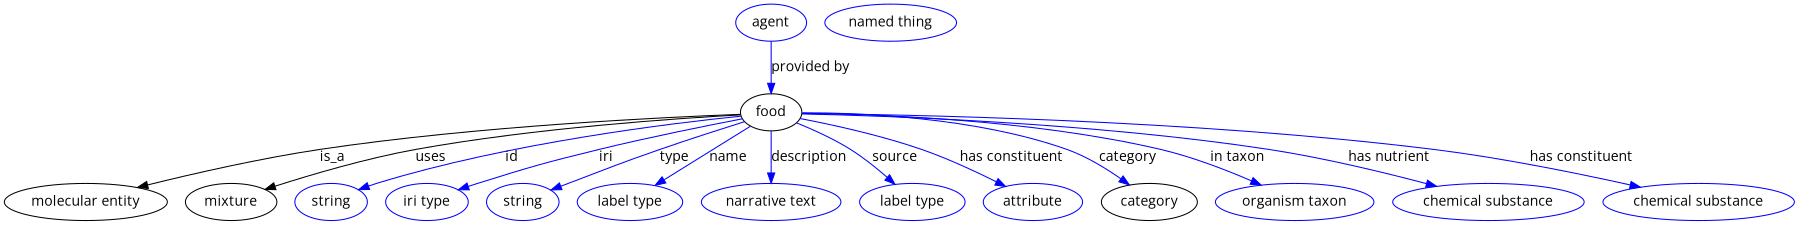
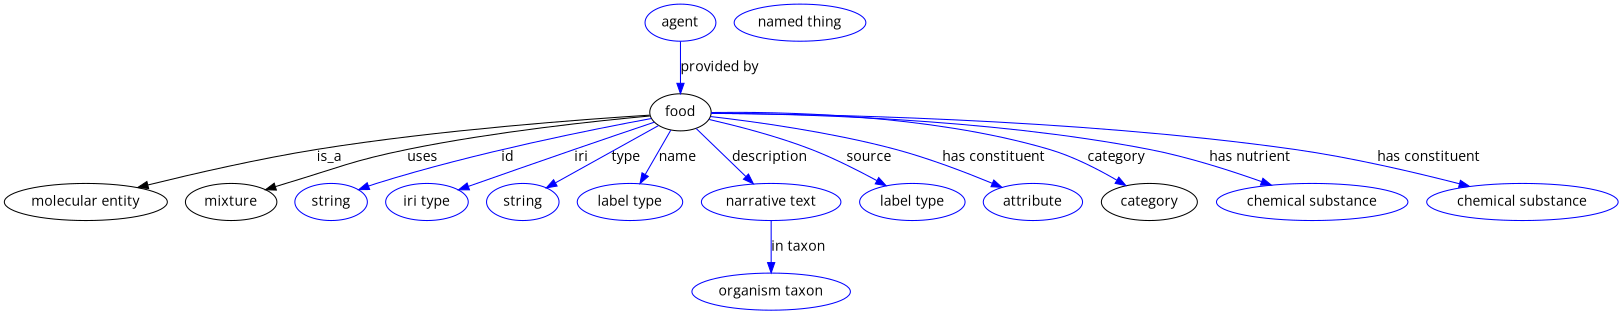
edge "food" -> "organism taxon": now "narrative text" -> "organism taxon"
